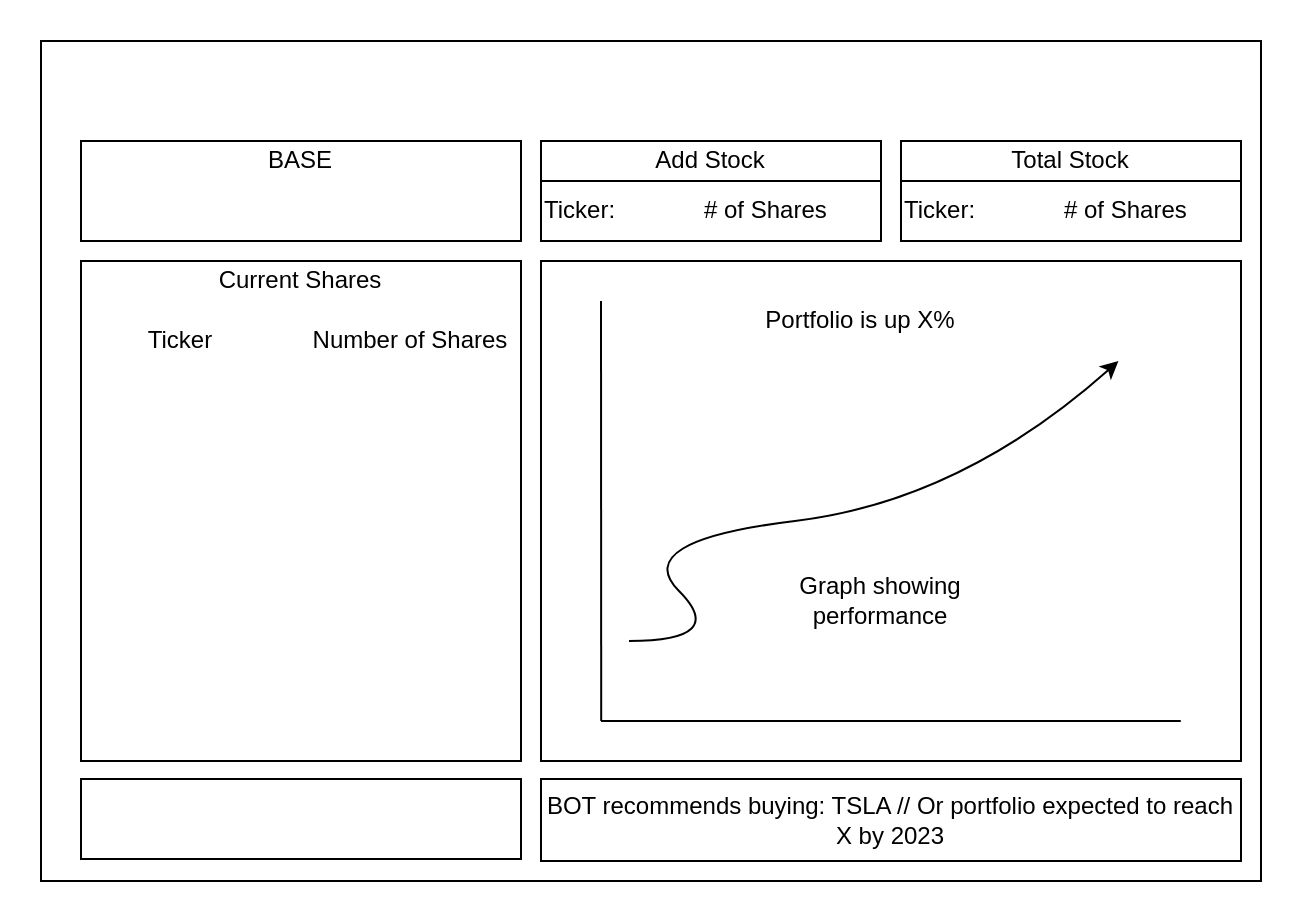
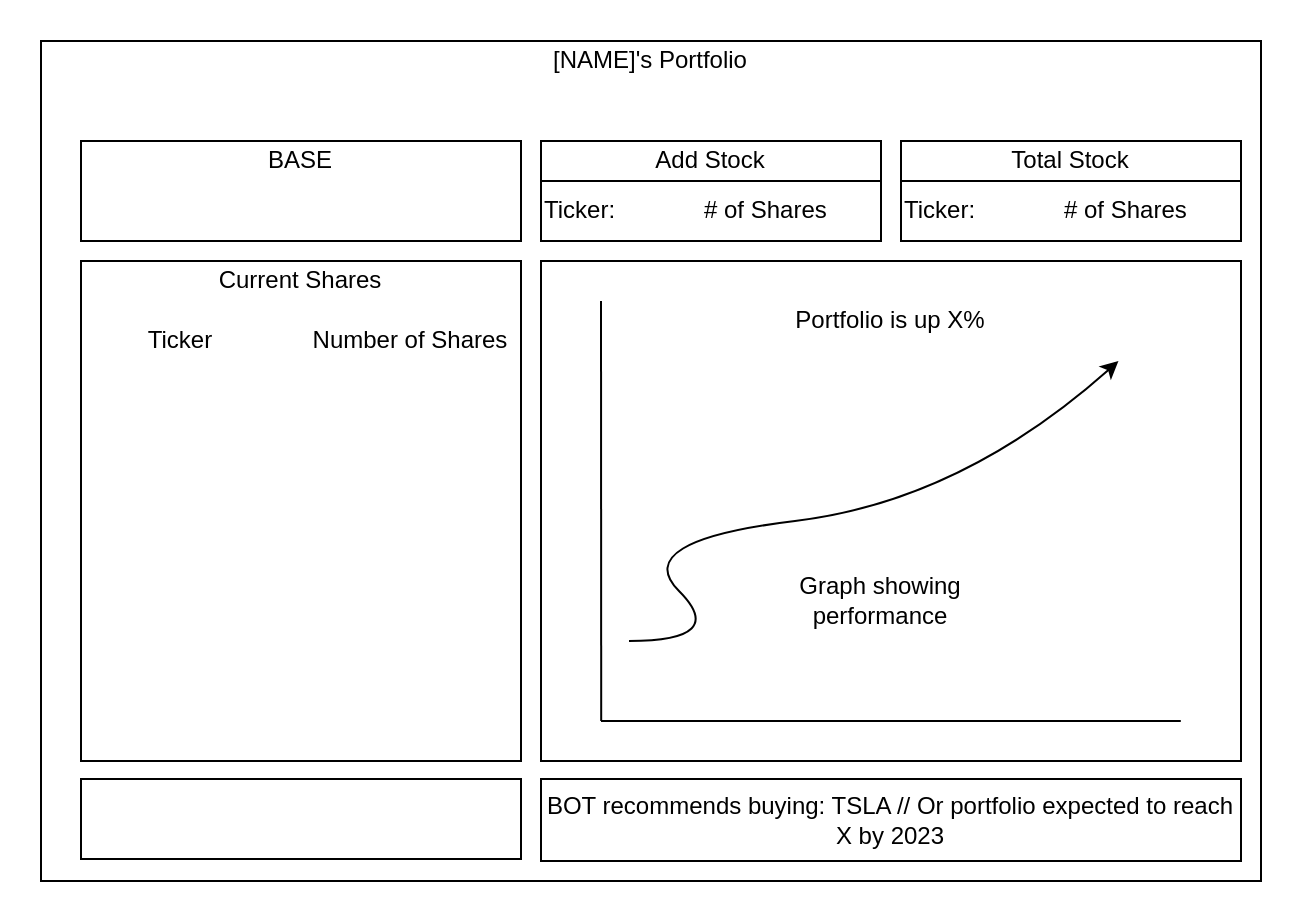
node "[NAME]'s Portfolio": added
node "Portfolio is up X%": moved (861, 321) -> (891, 321)
